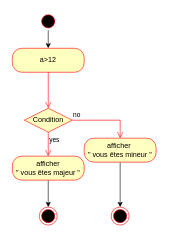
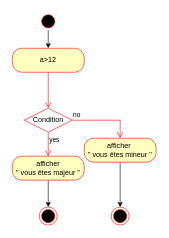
node "Condition": fillcolor #ffffc0 -> #ffffff
